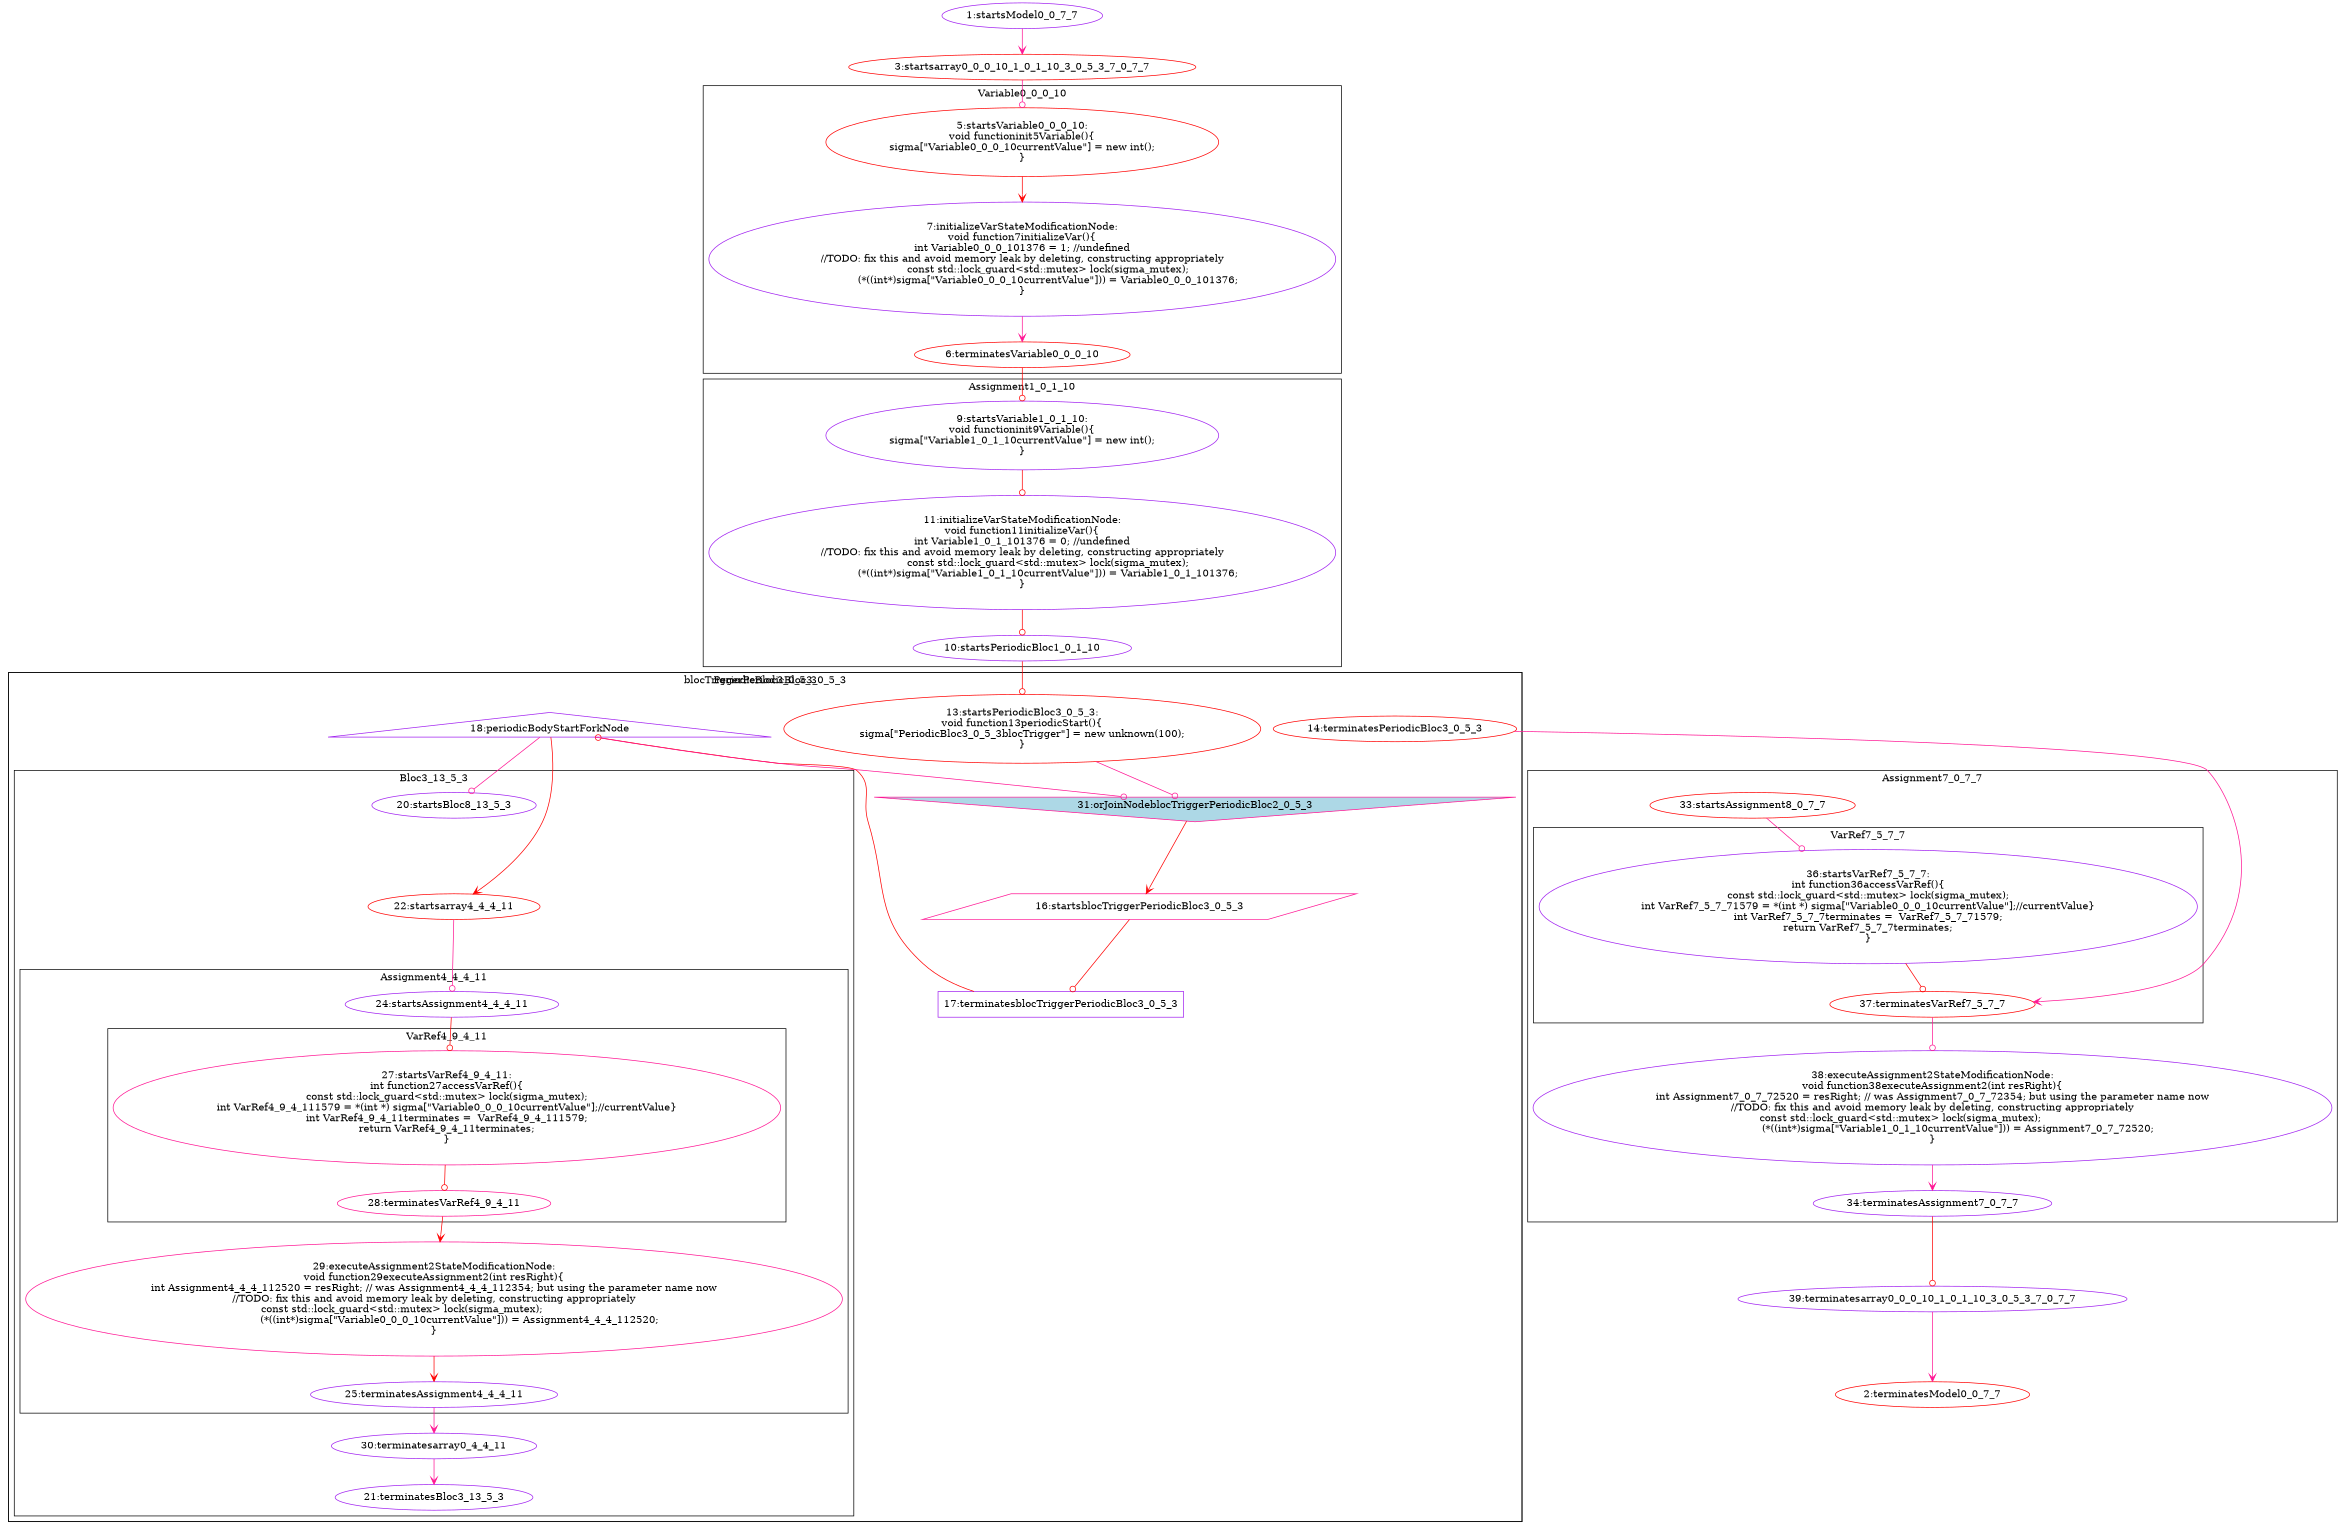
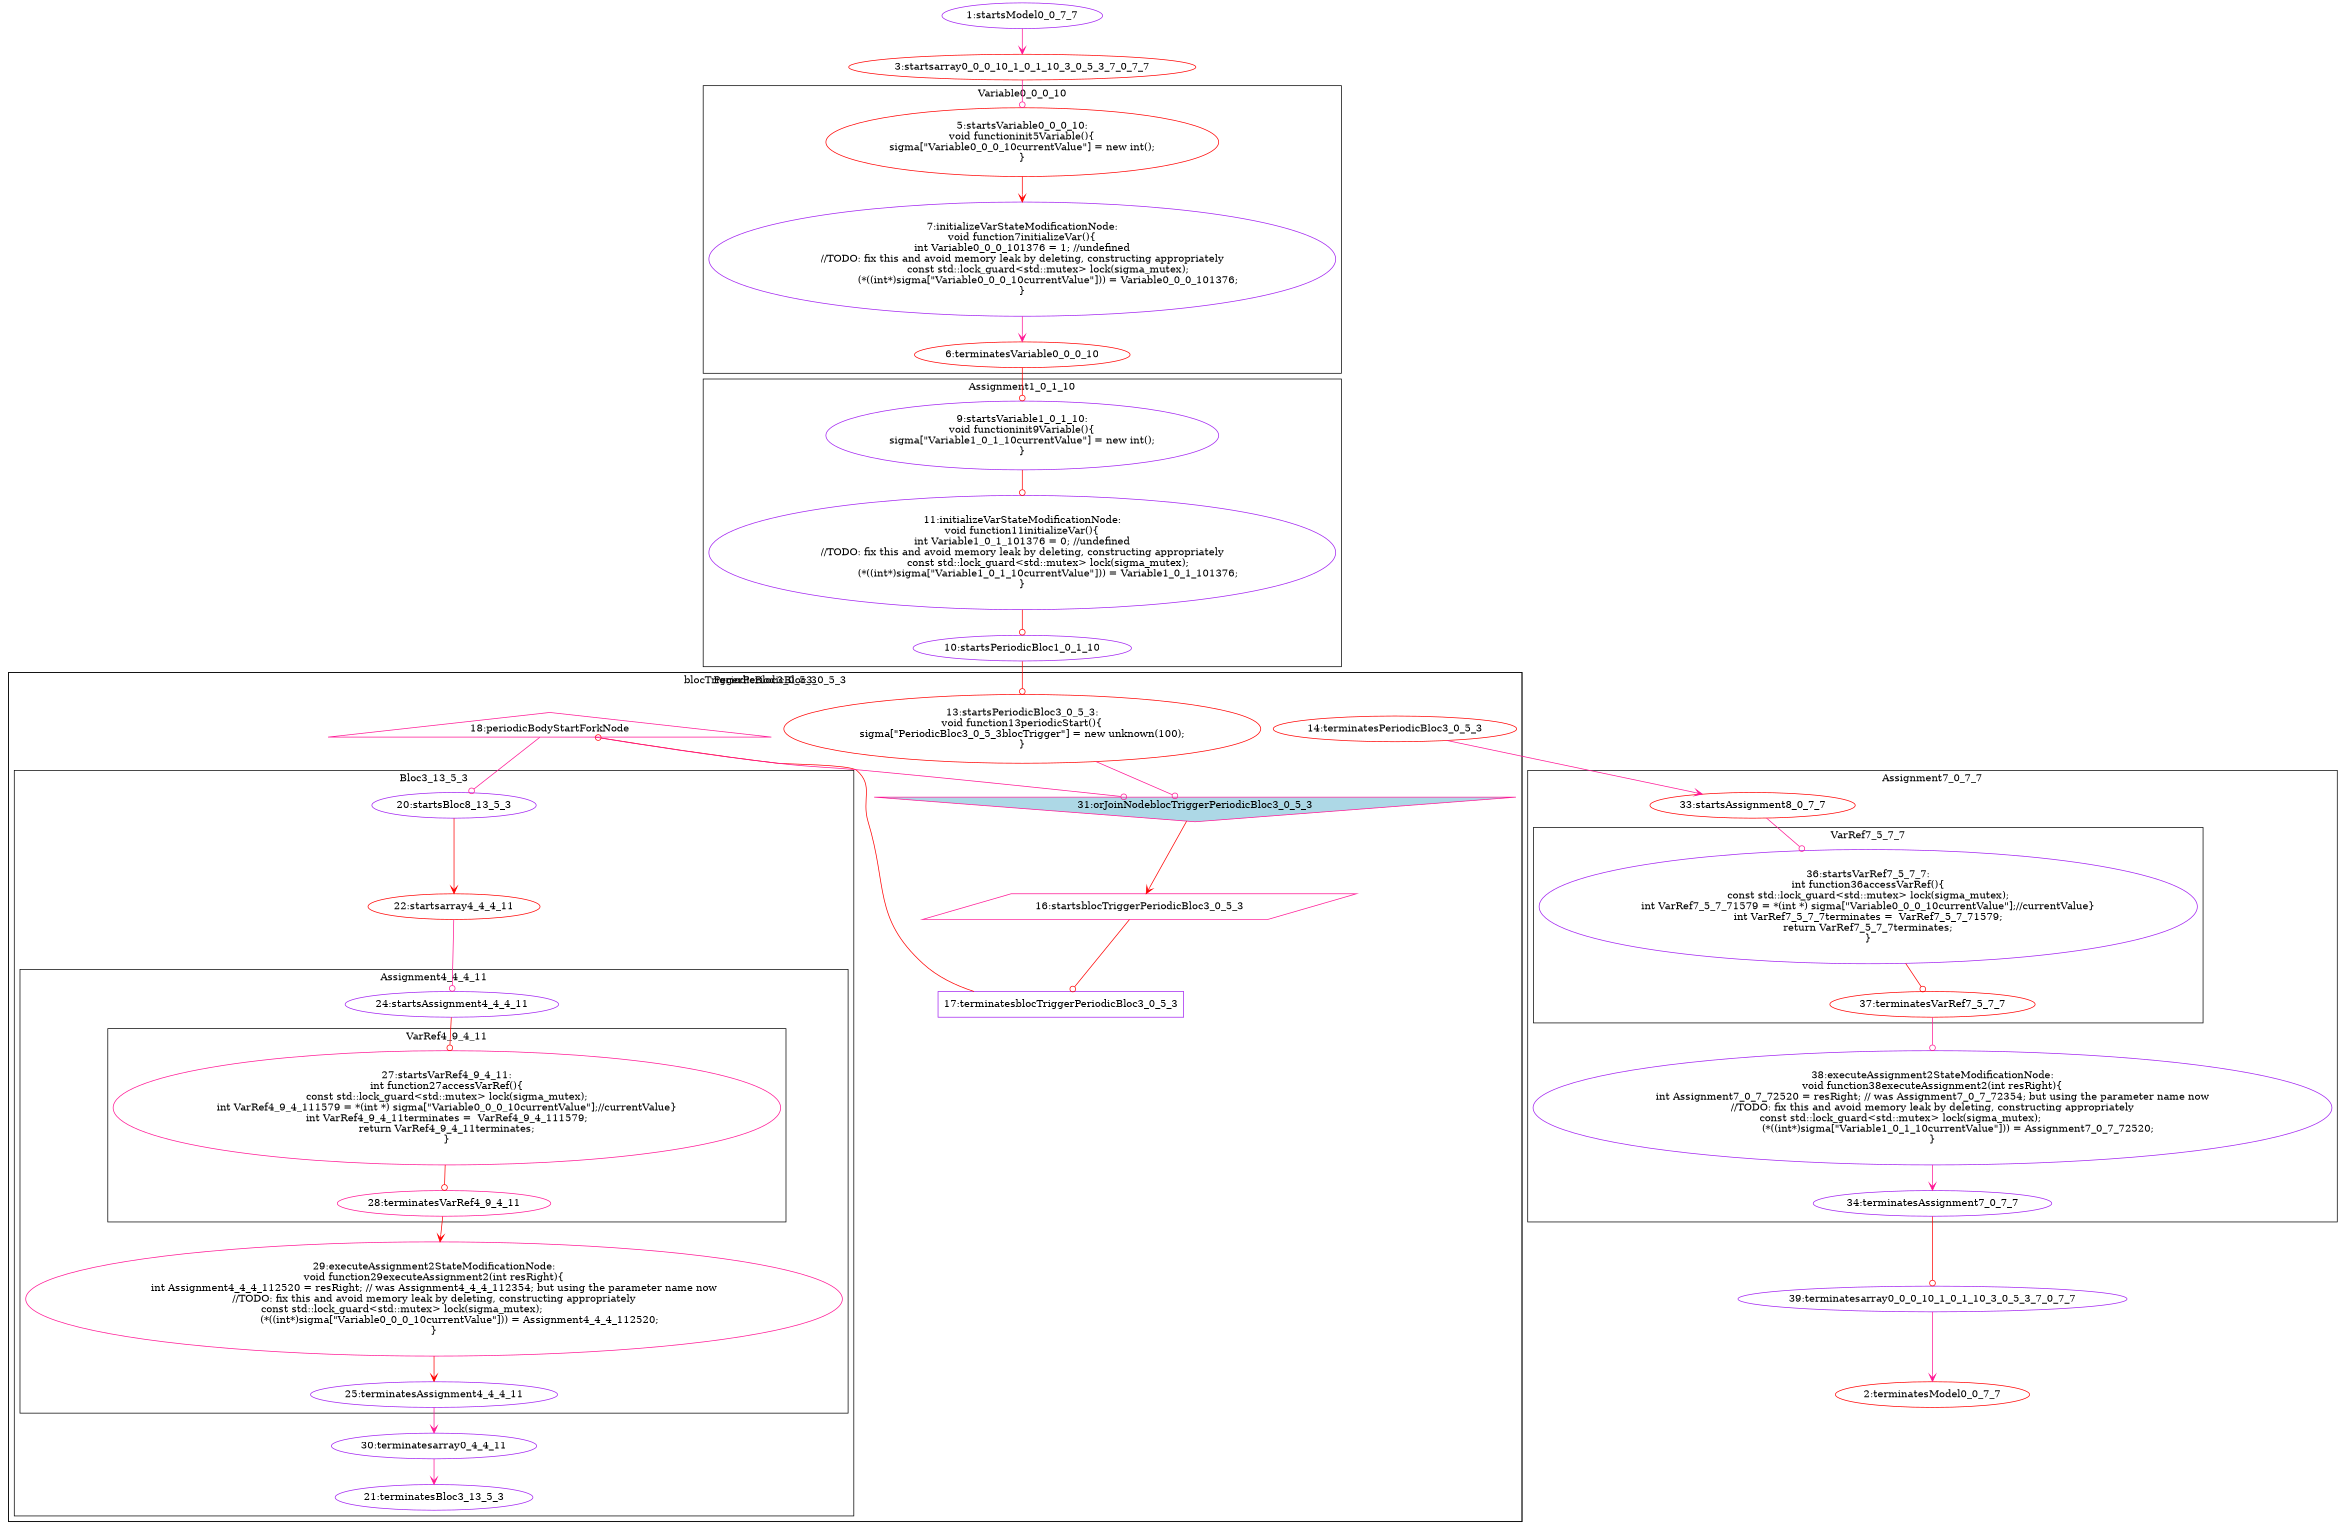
node "18:periodicBodyStartForkNode": color purple -> deeppink
edge "14:terminatesPeriodicBloc3_0_5_3" -> "37:terminatesVarRef7_5_7_7": now "14:terminatesPeriodicBloc3_0_5_3" -> "33:startsAssignment8_0_7_7"
node "31:orJoinNodeblocTriggerPeriodicBloc2_0_5_3": label "31:orJoinNodeblocTriggerPeriodicBloc2_0_5_3" -> "31:orJoinNodeblocTriggerPeriodicBloc3_0_5_3"
edge "18:periodicBodyStartForkNode" -> "22:startsarray4_4_4_11": now "20:startsBloc8_13_5_3" -> "22:startsarray4_4_4_11"
